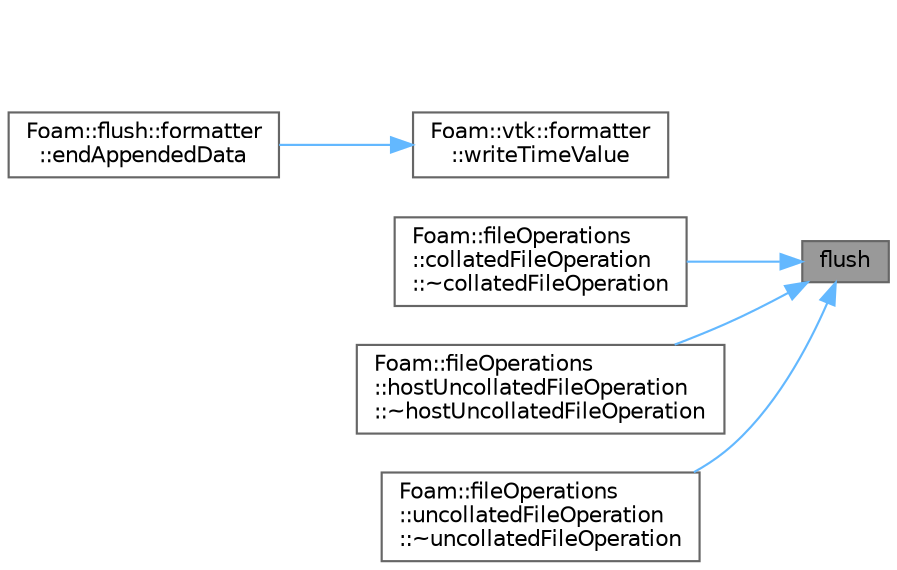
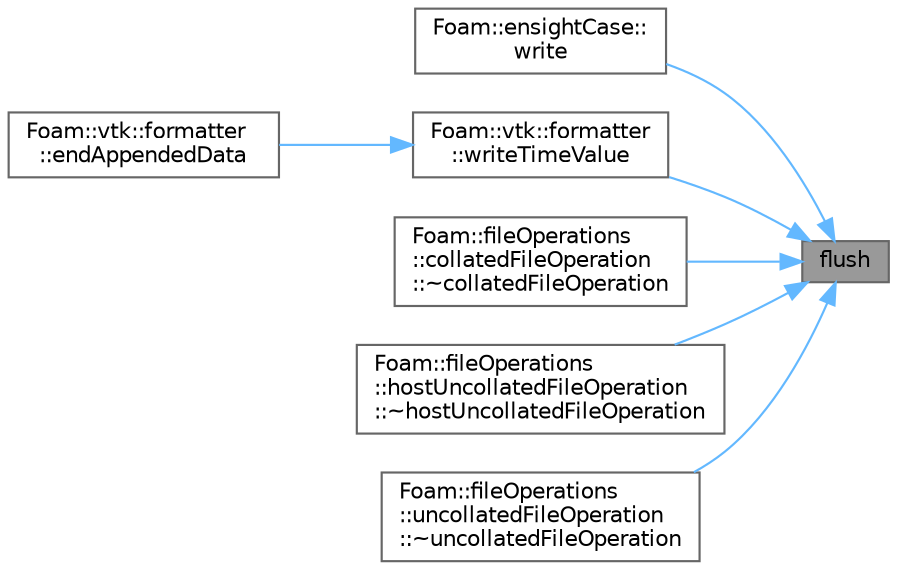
node "Foam::ensightCase:: write": added
node "Foam::flush::formatter ::endAppendedData": label "Foam::flush::formatter ::endAppendedData" -> "Foam::vtk::formatter ::endAppendedData"
edge "Foam::vtk::formatter ::writeTimeValue" -> "flush": added
